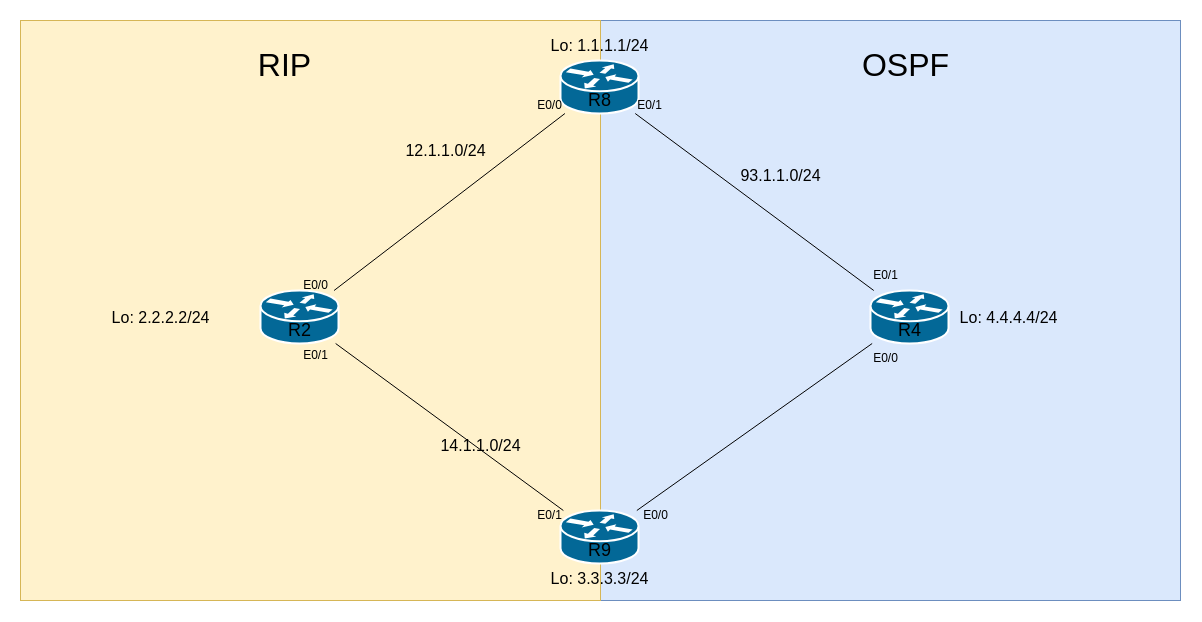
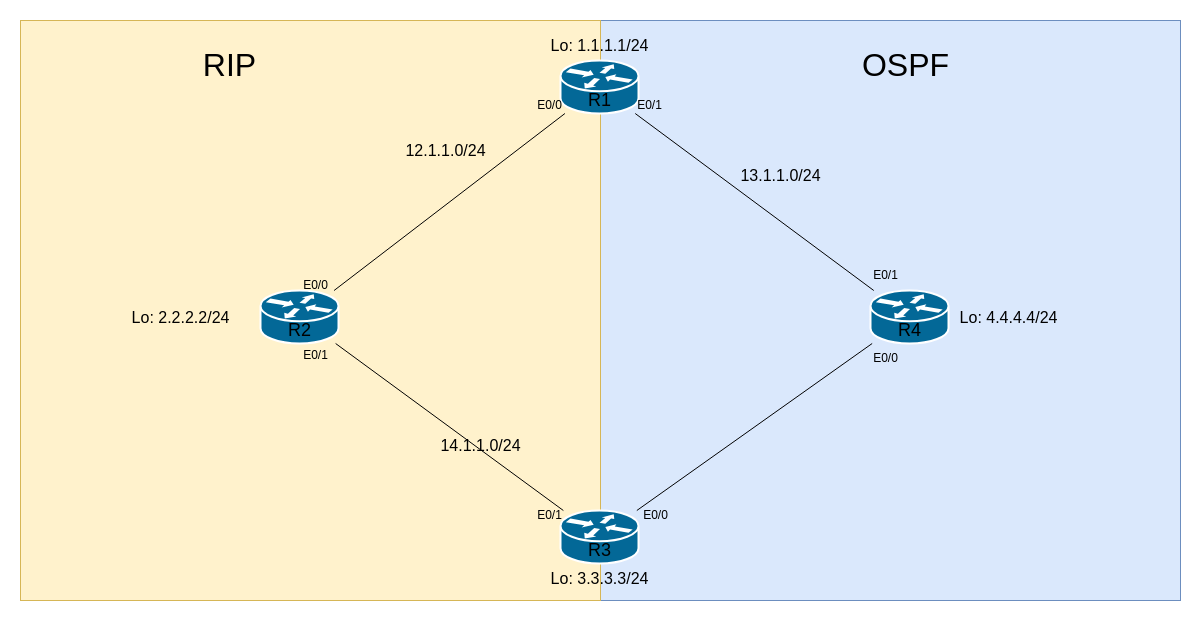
node "RIP": moved (285, 66) -> (230, 66)
node "R8": label "R8" -> "R1"
node "93.1.1.0/24": label "93.1.1.0/24" -> "13.1.1.0/24"
node "Lo: 2.2.2.2/24": moved (161, 317) -> (181, 317)
node "R9": label "R9" -> "R3"
